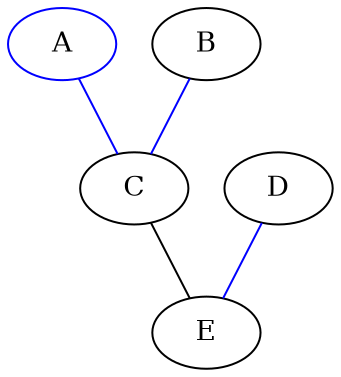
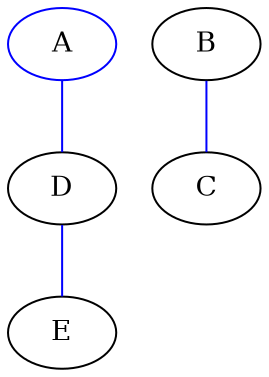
edge "A" -- "C": now "A" -- "D"
edge "C" -- "E": removed
